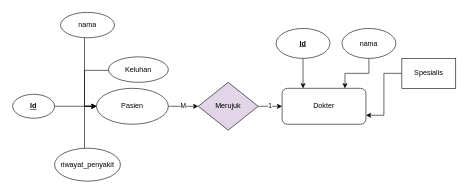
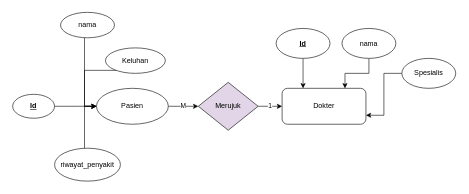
node "Keluhan": moved (138, 70) -> (135, 61)
node "Spesialis": shape rectangle -> ellipse
